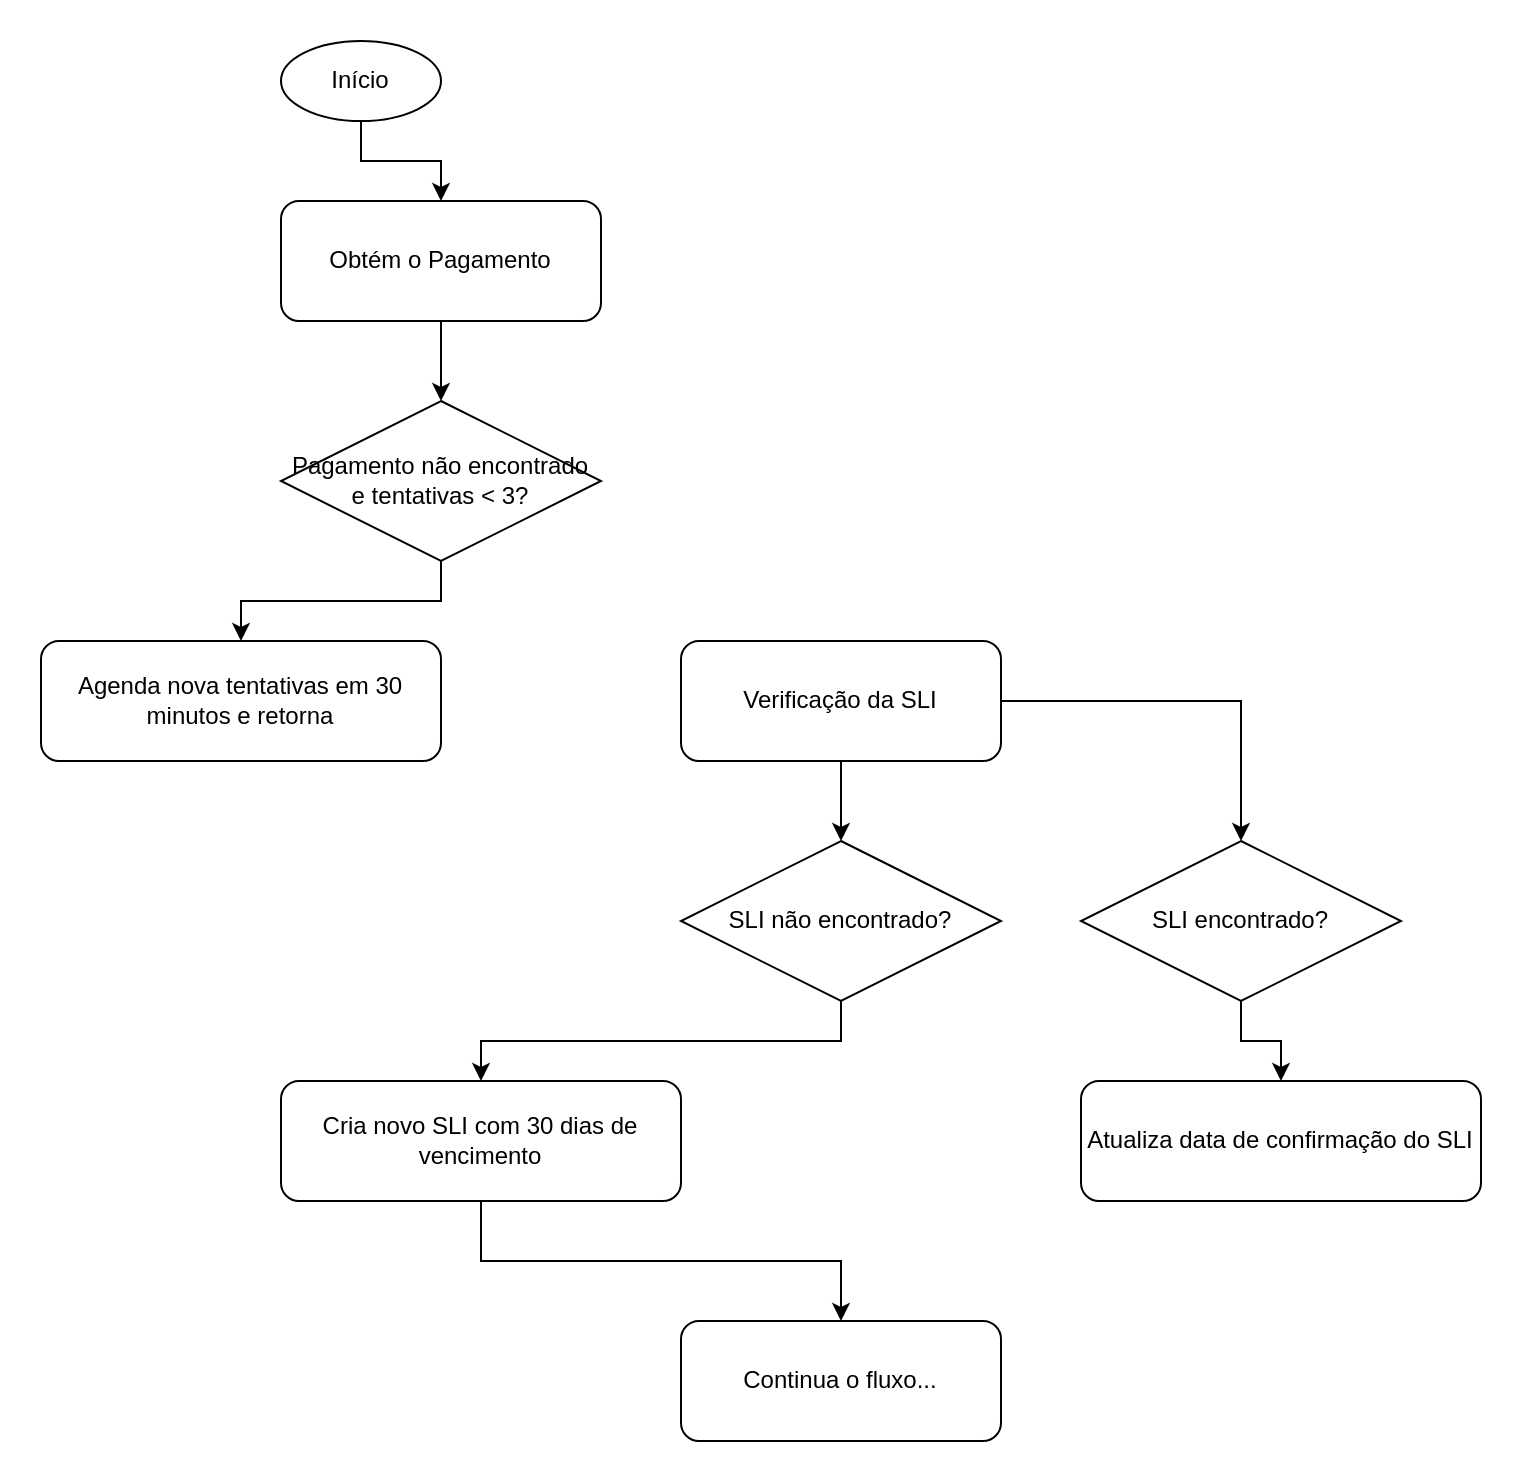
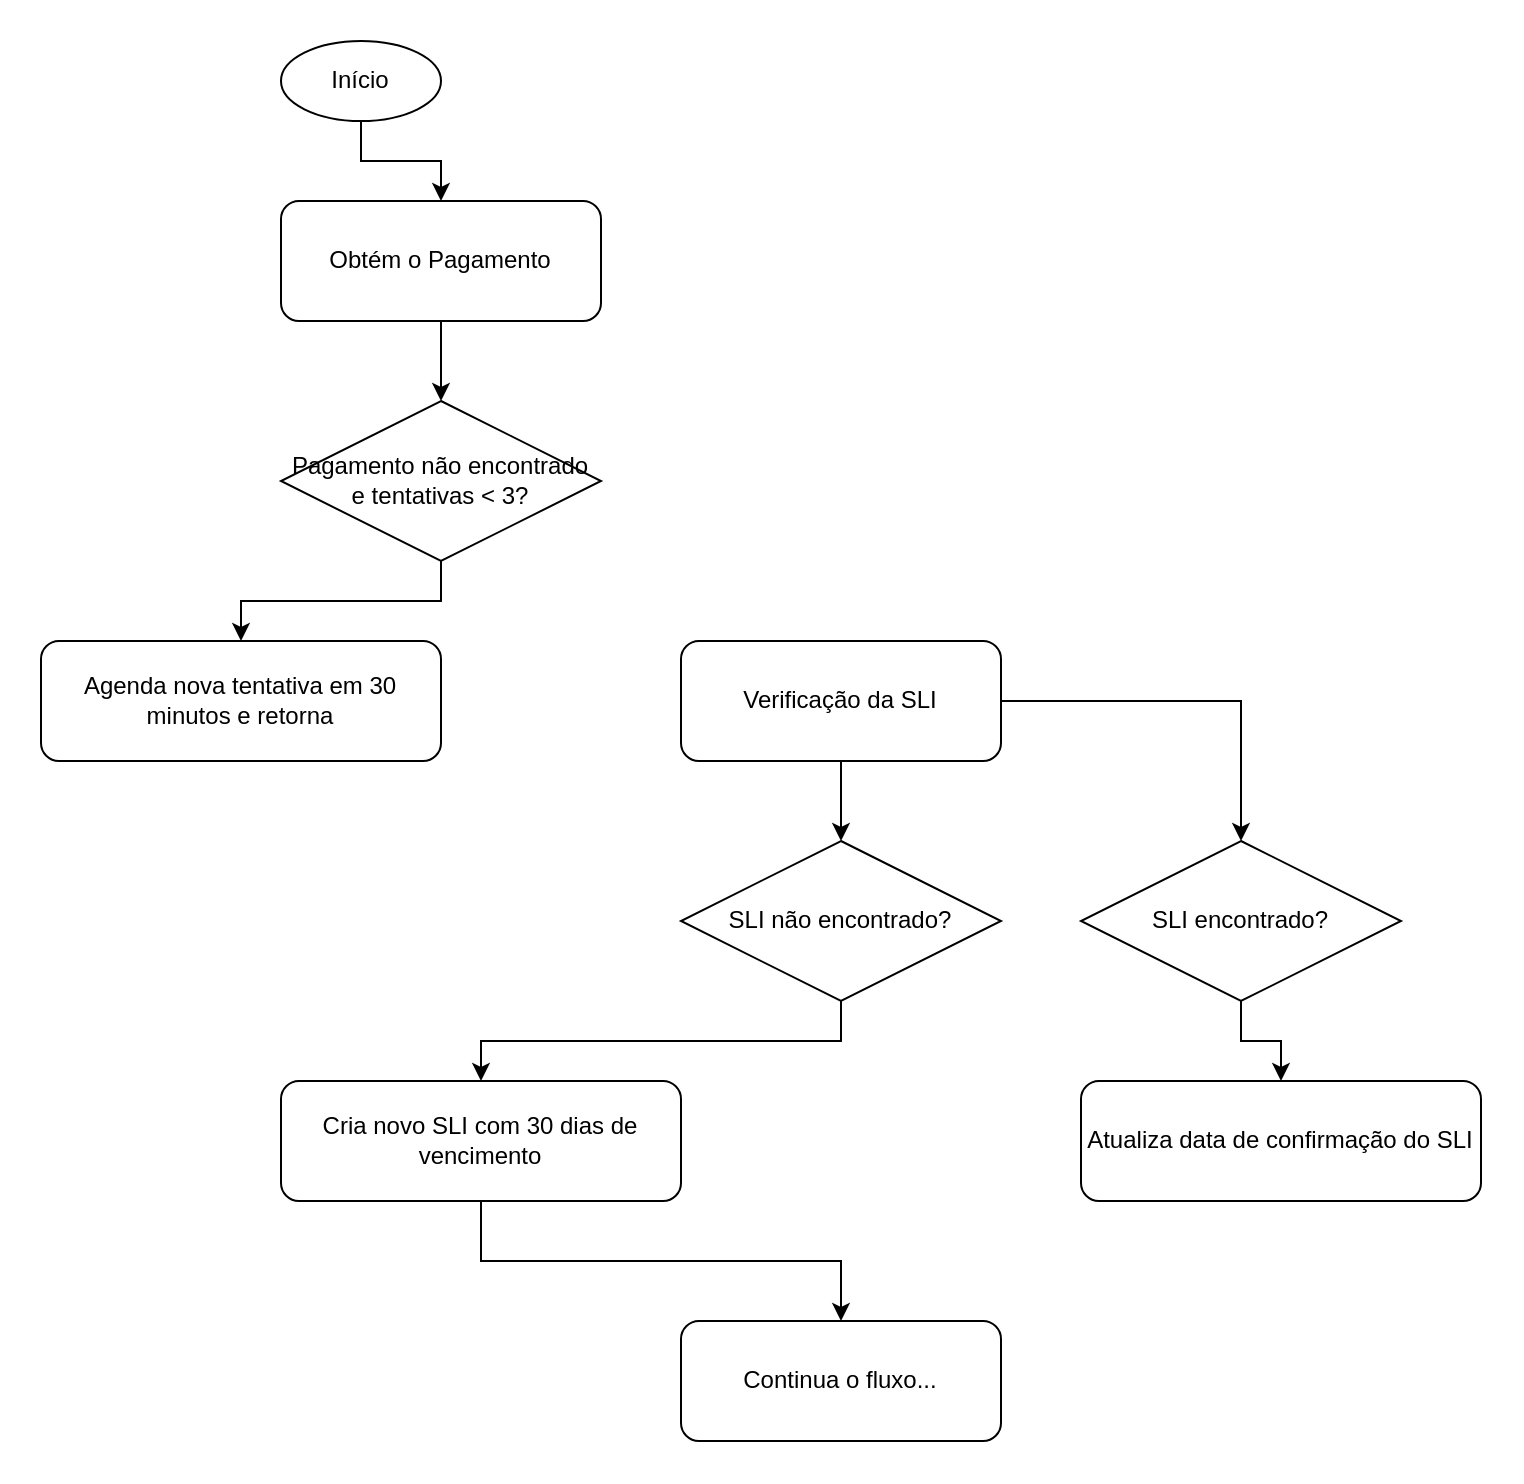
node "Agenda nova tentativas em 30 minutos e retorna": label "Agenda nova tentativas em 30 minutos e retorna" -> "Agenda nova tentativa em 30 minutos e retorna"
